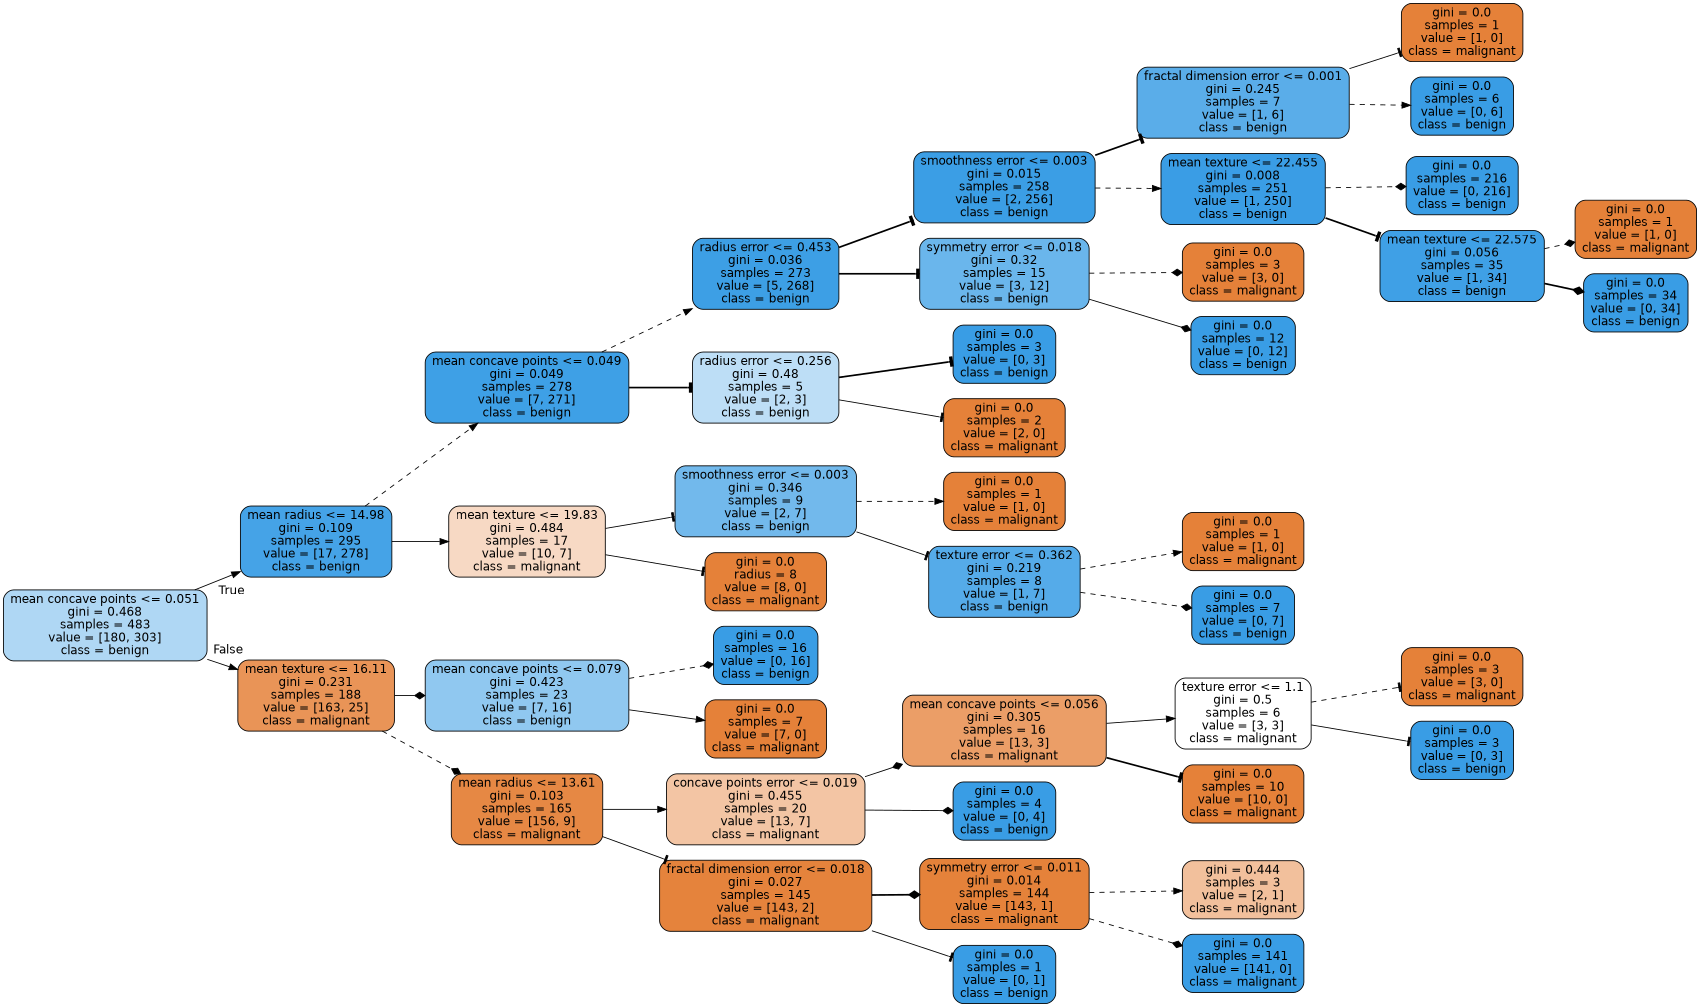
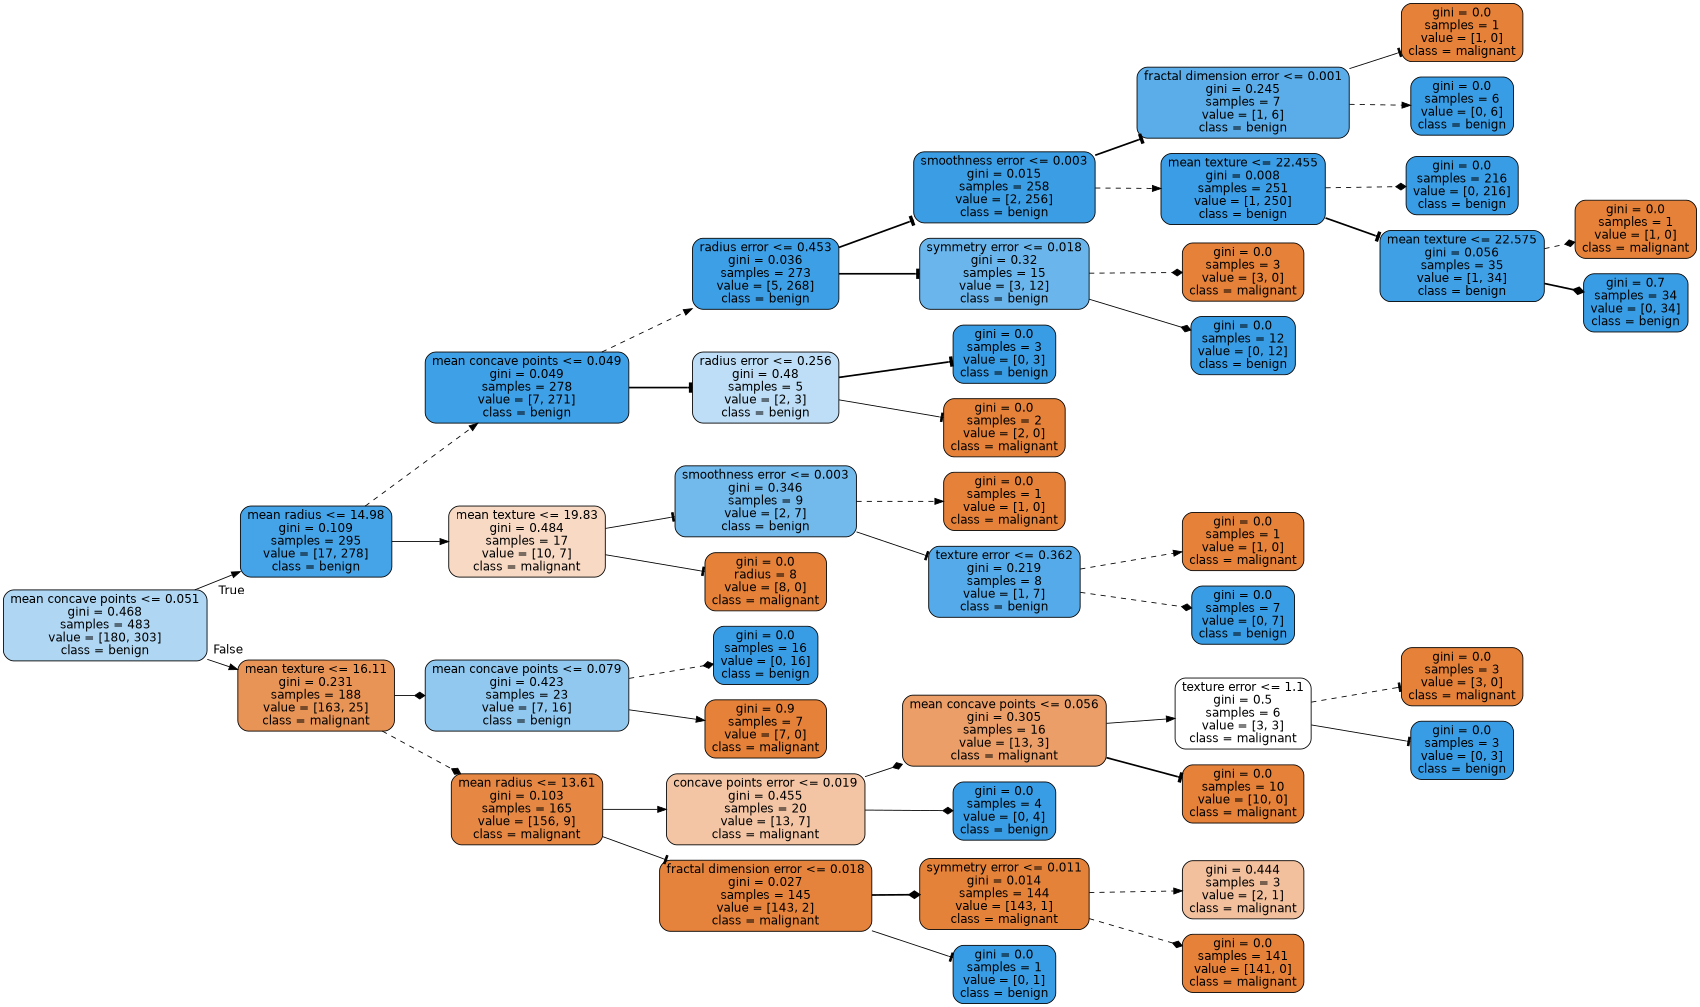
node "gini = 0.0 samples = 34 value = [0, 34] class = benign": label "gini = 0.0 samples = 34 value = [0, 34] class = benign" -> "gini = 0.7 samples = 34 value = [0, 34] class = benign"
node "gini = 0.0 samples = 7 value = [7, 0] class = malignant": label "gini = 0.0 samples = 7 value = [7, 0] class = malignant" -> "gini = 0.9 samples = 7 value = [7, 0] class = malignant"
node "gini = 0.0 samples = 141 value = [141, 0] class = malignant": fillcolor #399de5 -> #e58139
